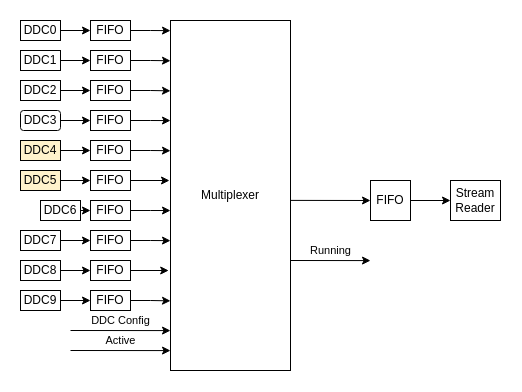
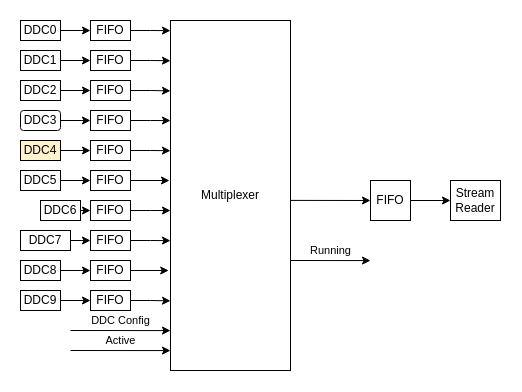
node "DDC5": fillcolor #fff2cc -> #ffffff
node "DDC7": size 40x20 -> 50x20
